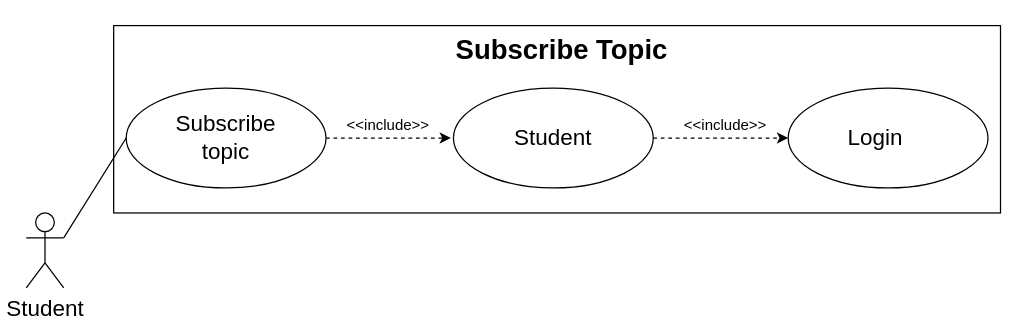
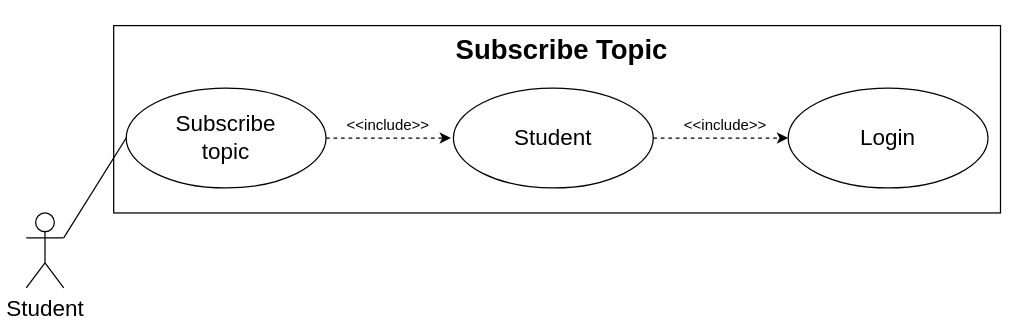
node "Login": moved (876, 138) -> (888, 138)
